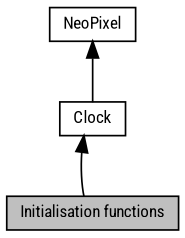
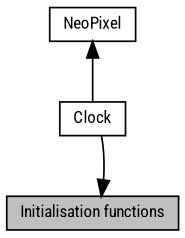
edge "Initialisation functions" -> "Clock": reversed
